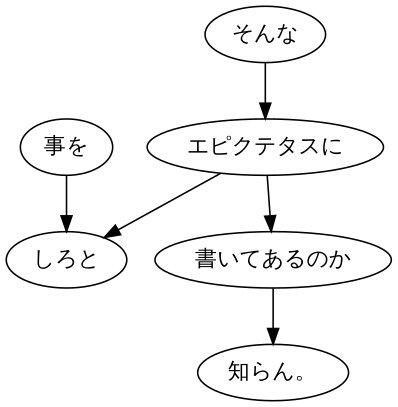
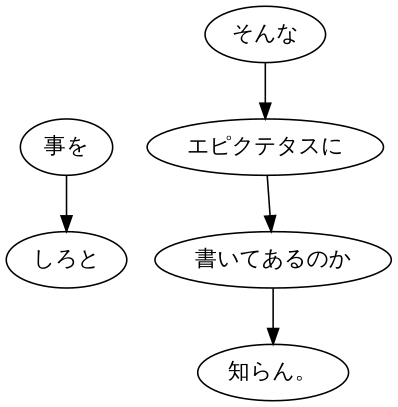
edge "エピクテタスに" -> "しろと": removed
